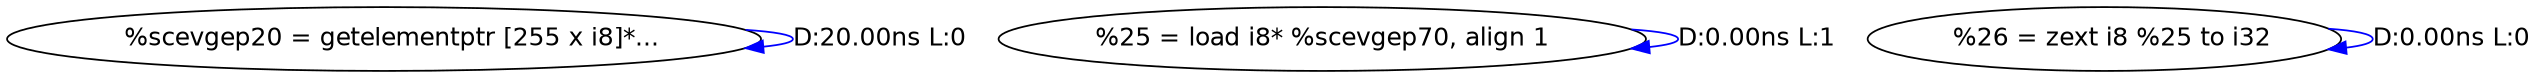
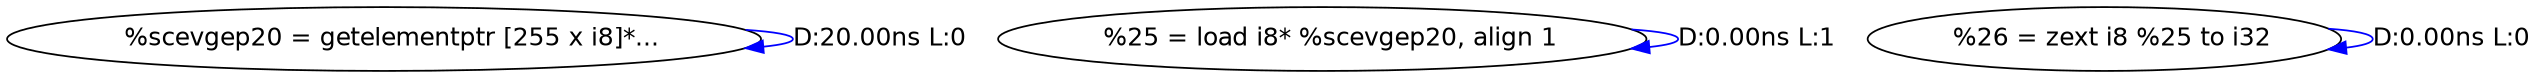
node "%25 = load i8* %scevgep70, align 1": label "%25 = load i8* %scevgep70, align 1" -> "%25 = load i8* %scevgep20, align 1"
